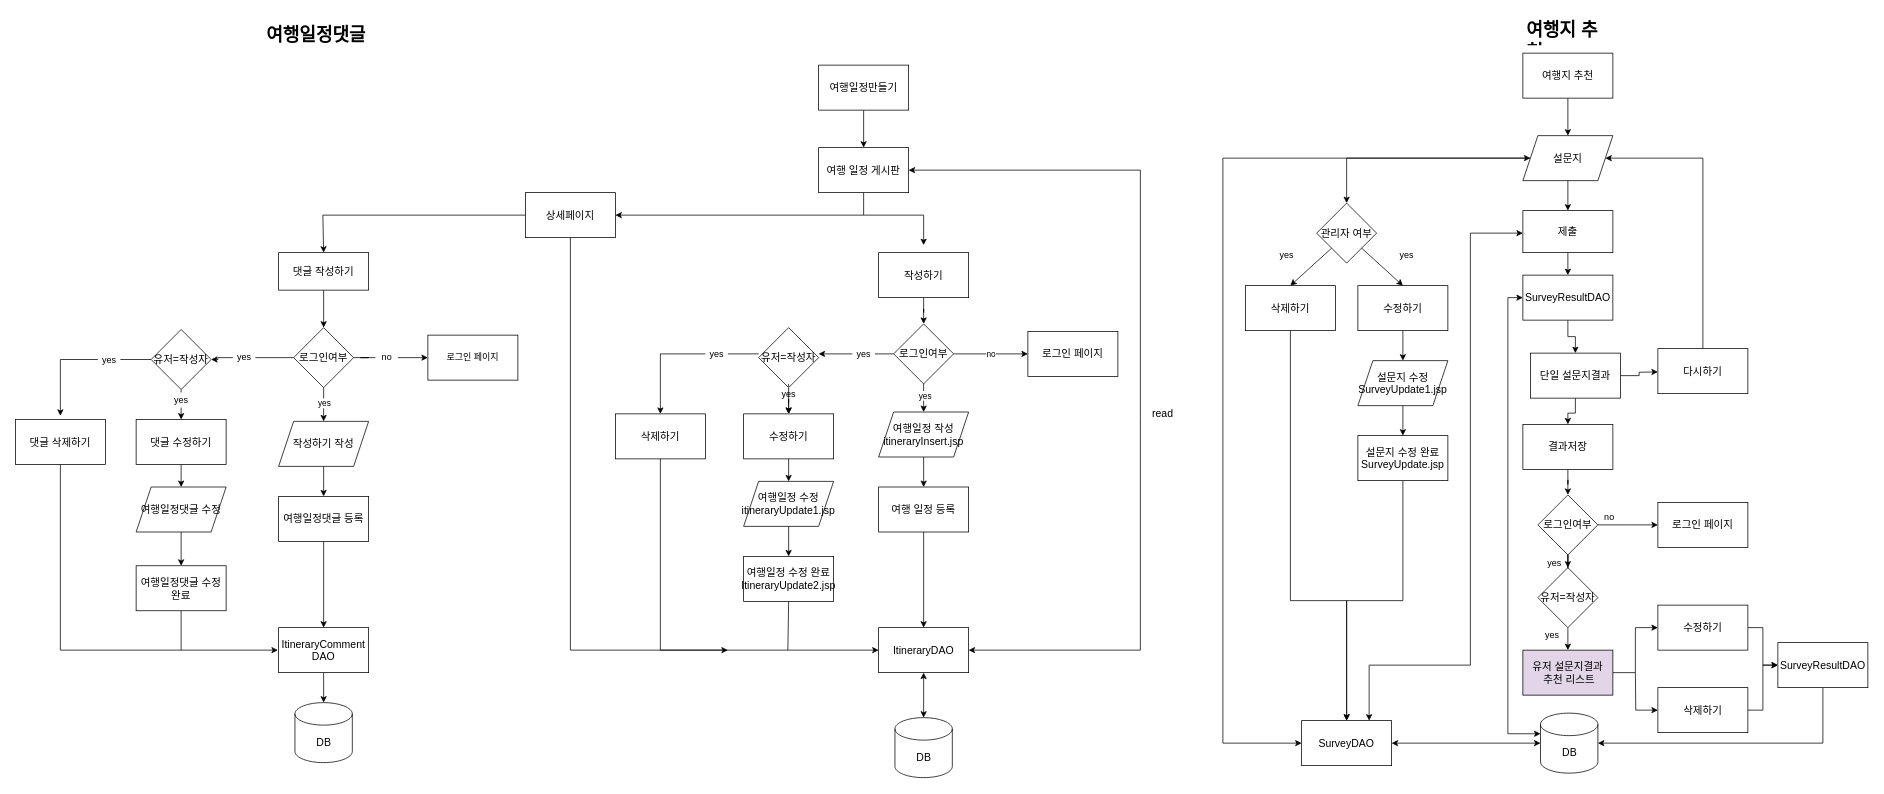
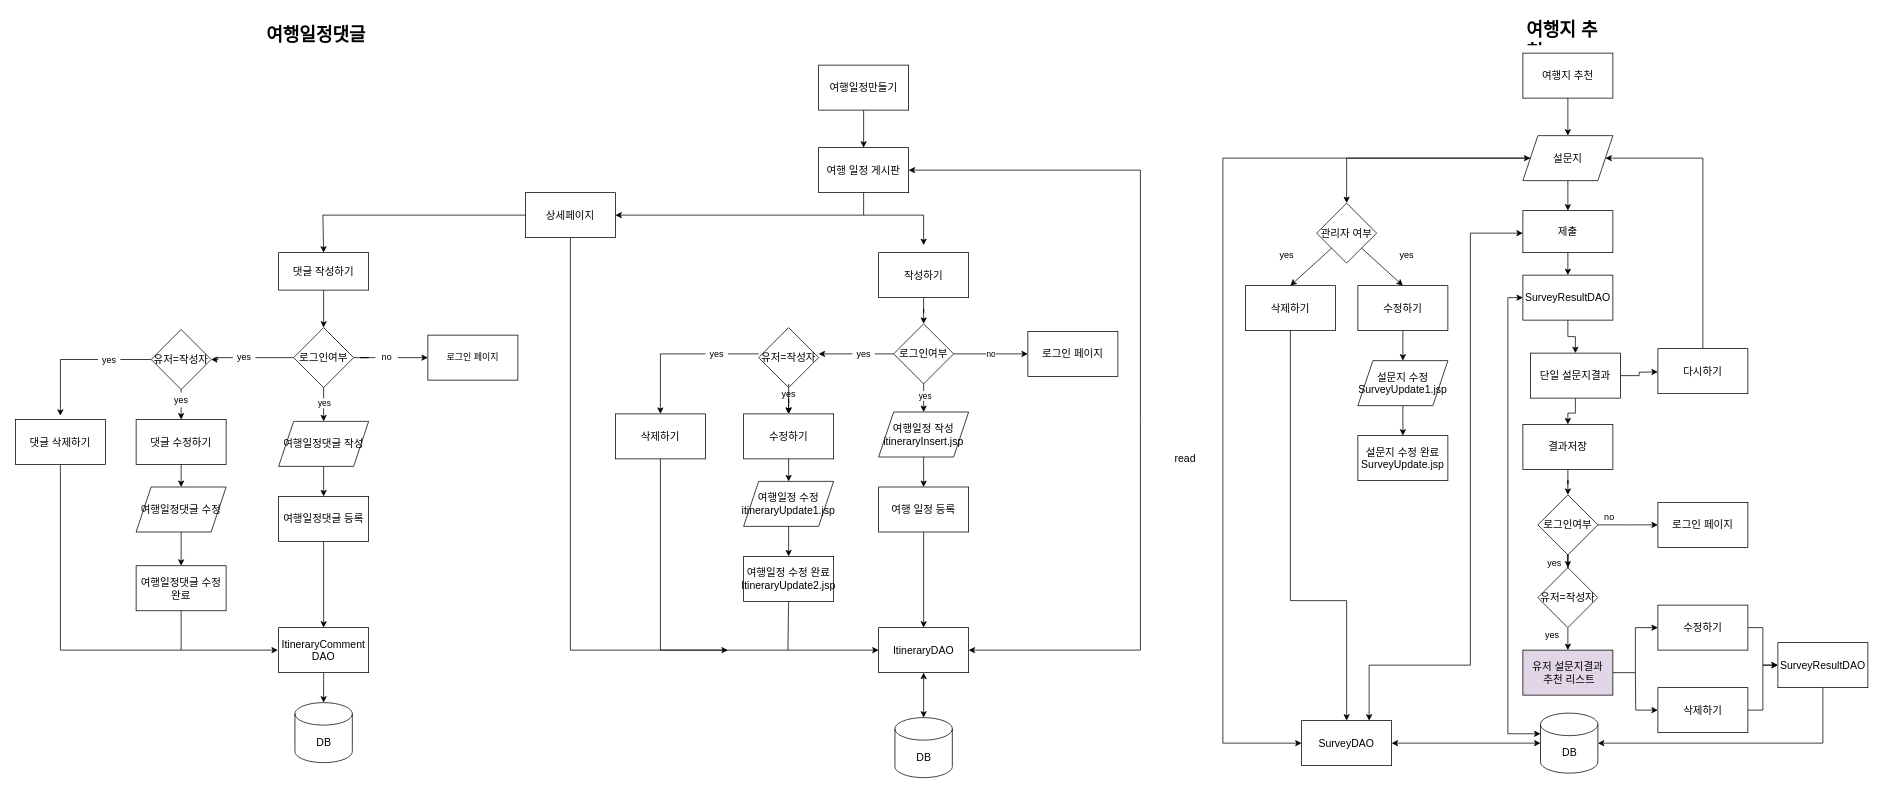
node "read": moved (1163, 413) -> (1185, 458)
node "작성하기 작성": label "작성하기 작성" -> "여행일정댓글 작성"
edge "설문지 수정 완료 SurveyUpdate.jsp" -> "SurveyDAO": removed
